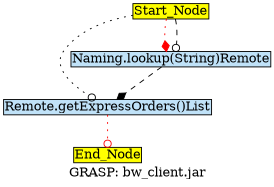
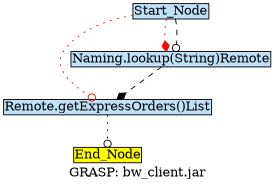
node "Start_Node": fillcolor yellow -> #c0e2f8
edge "Start_Node" -> "Remote.getExpressOrders()List": color black -> red
edge "Remote.getExpressOrders()List" -> "End_Node": color red -> black
